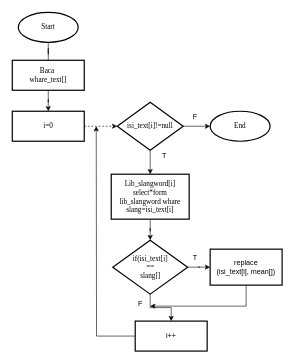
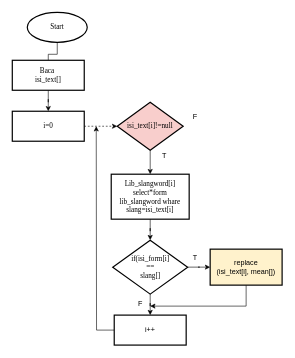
node "Start": moved (48, 27) -> (57, 27)
node "Baca whare_text[]": label "Baca whare_text[]" -> "Baca isi_text[]"
node "isi_text[i]!=null": fillcolor #ffffff -> #f8cecc
edge "isi_text[i]!=null" -> "End": removed
node "End": removed
node "if(isi_text[i] == slang[]": label "if(isi_text[i] == slang[]" -> "if(isi_form[i] == slang[]"
node "replace (isi_text[i], mean[])": fillcolor #ffffff -> #fff2cc
node "i++": moved (171, 336) -> (150, 330)
